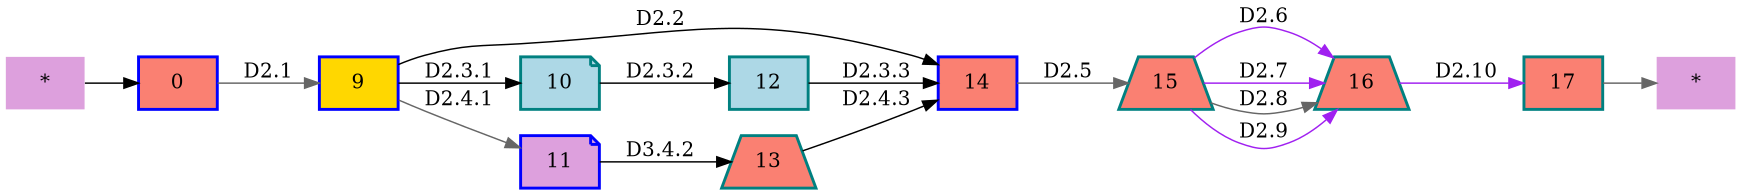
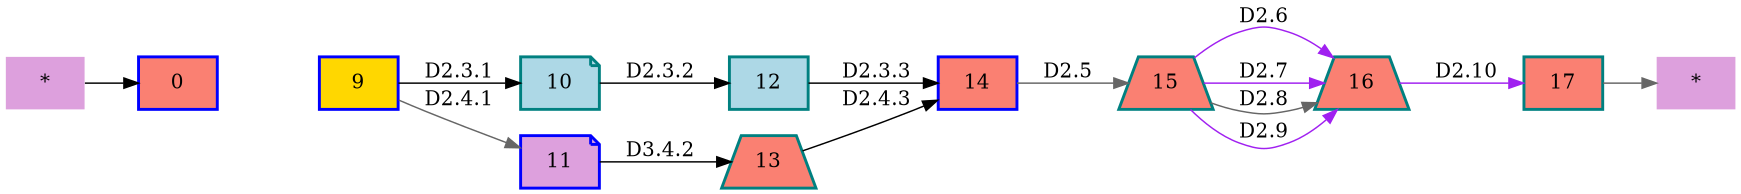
edge "9" -> "14": removed, label "D2.2"
edge "0" -> "9": removed, label "D2.1"
